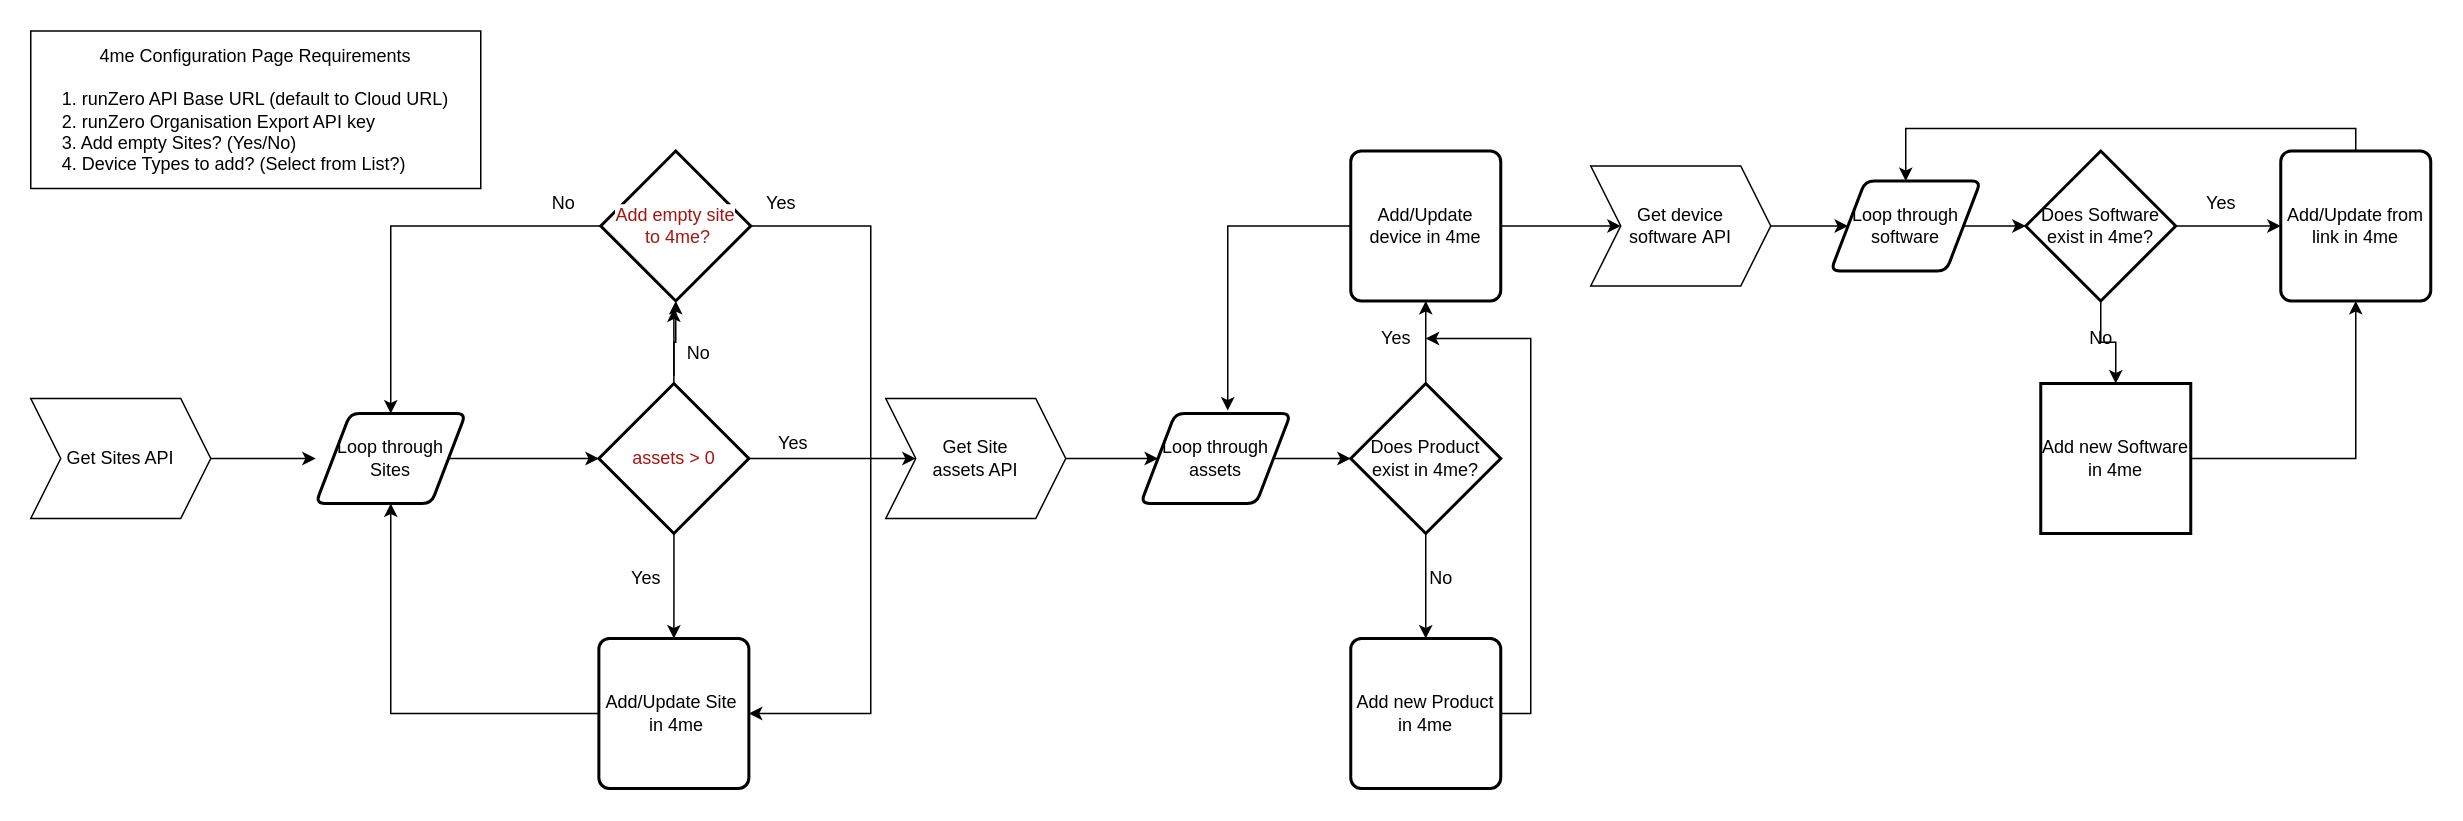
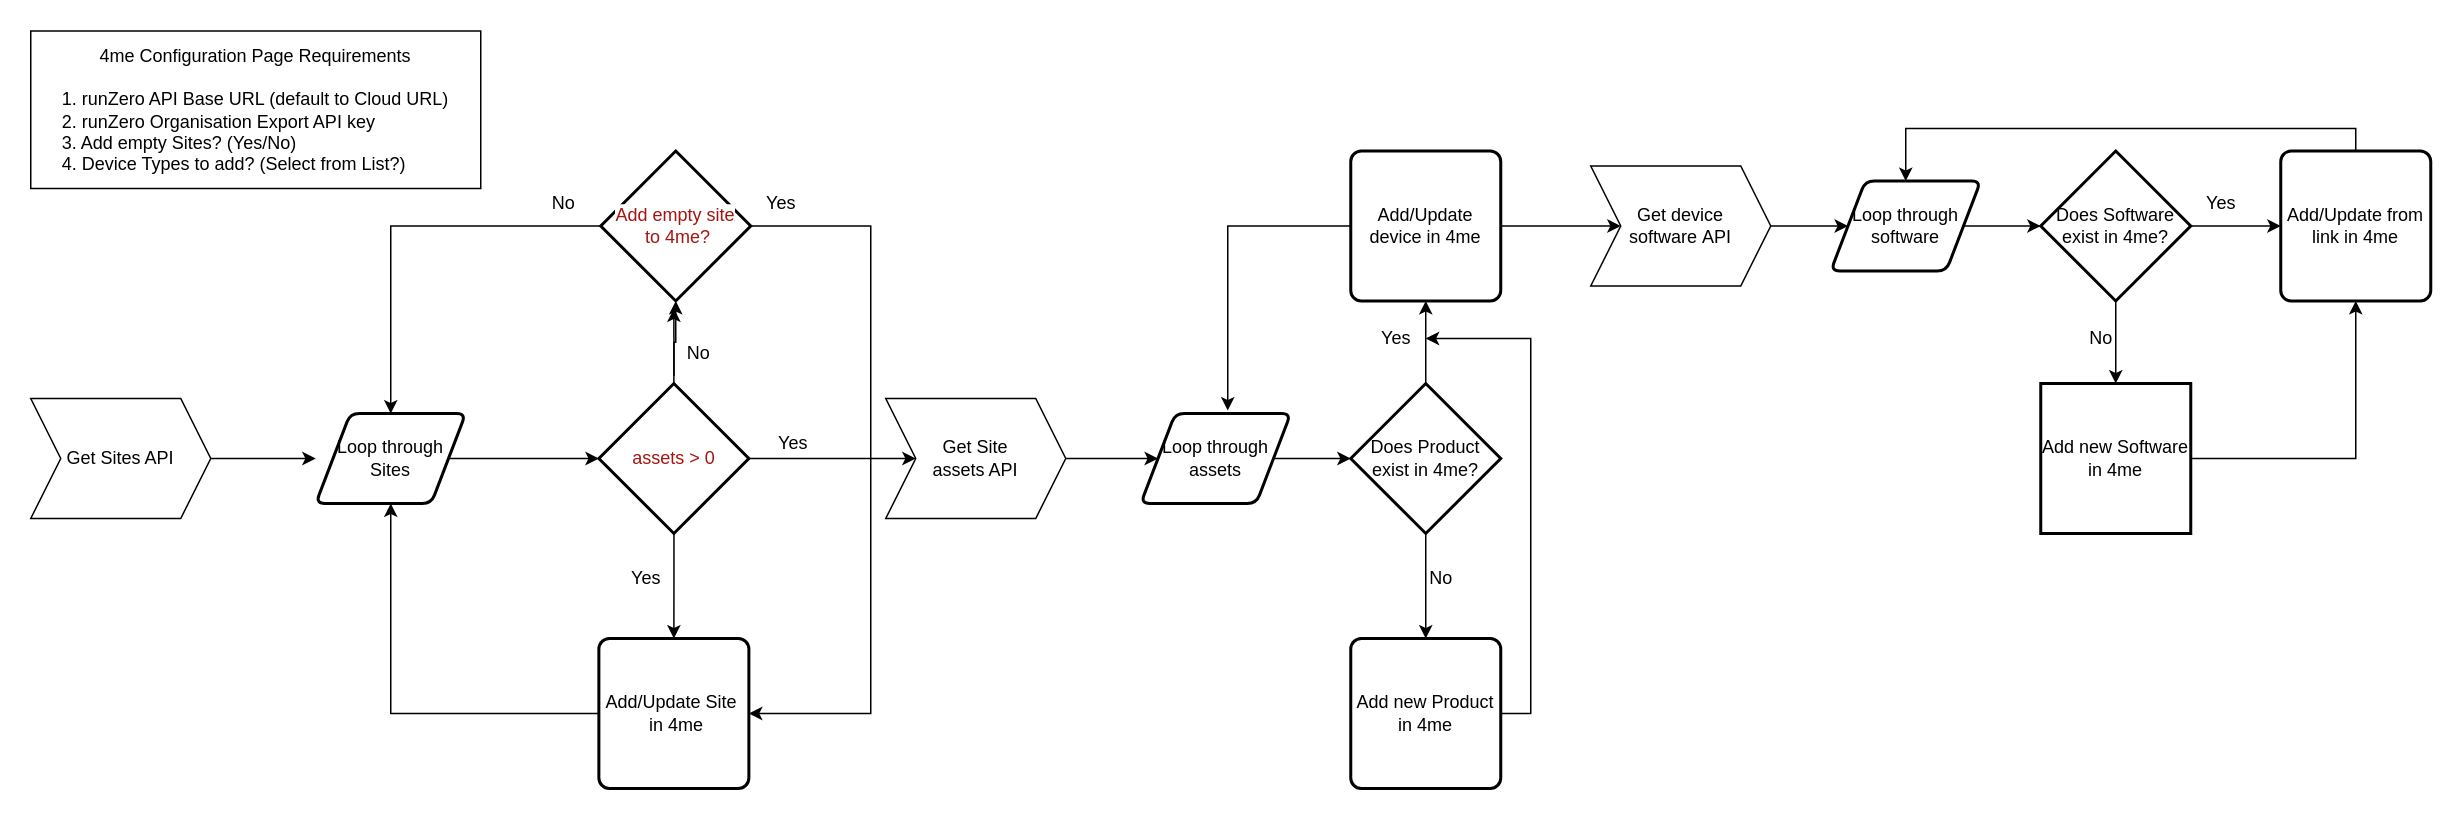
node "Does Software exist in 4me?": moved (2101, 226) -> (2116, 226)
